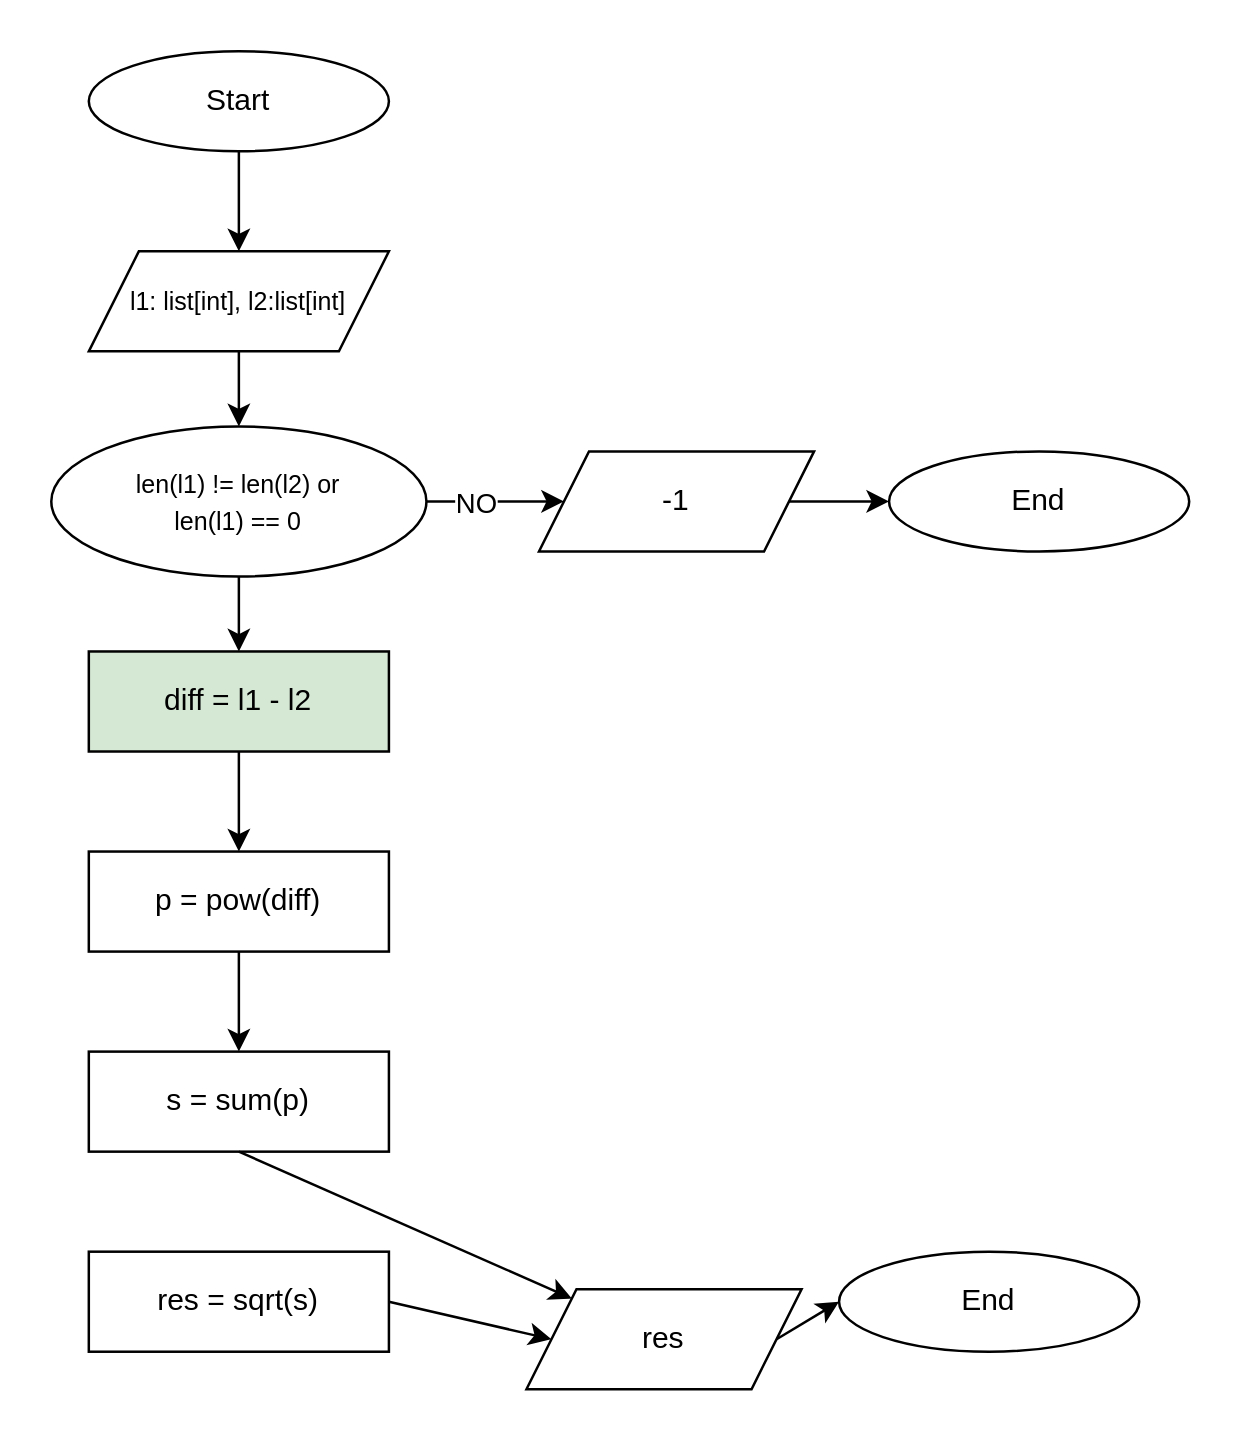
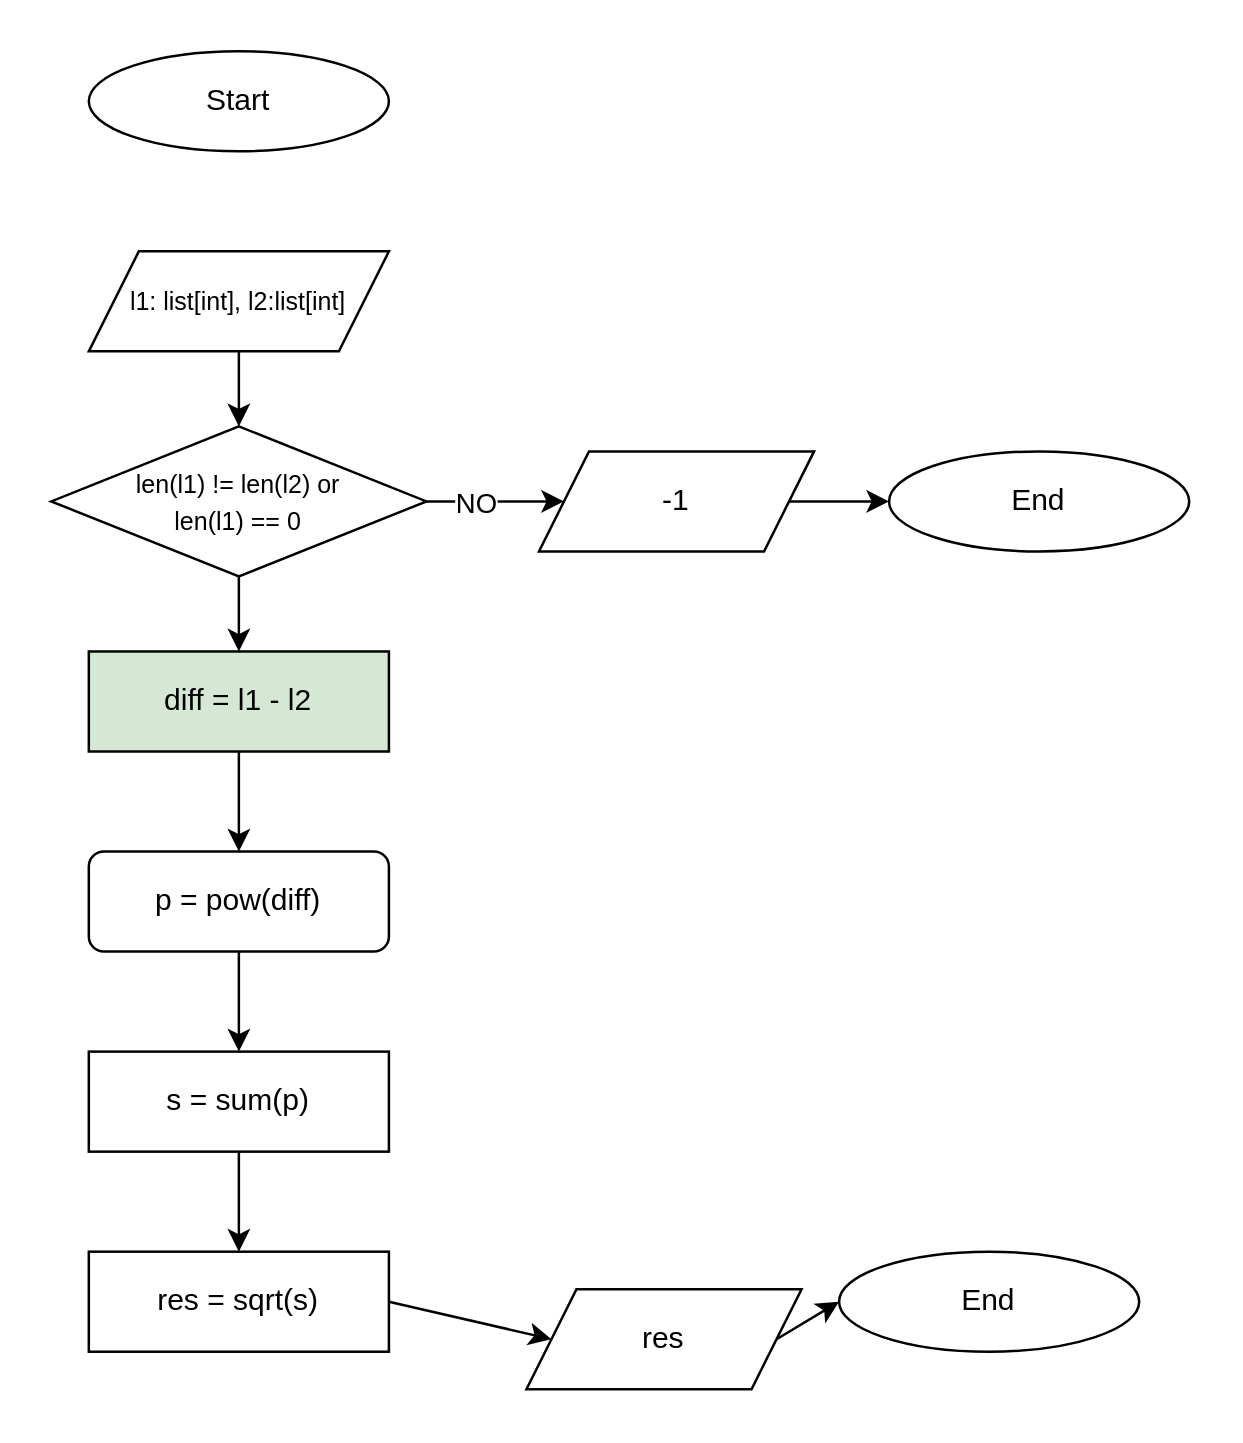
edge "Start" -> "l1: list[int], l2:list[int]": removed
node "len(l1) != len(l2) or len(l1) == 0": shape ellipse -> diamond
node "p = pow(diff)": shape rectangle -> rounded rectangle
edge "s = sum(p)" -> "res": now "s = sum(p)" -> "res = sqrt(s)"
